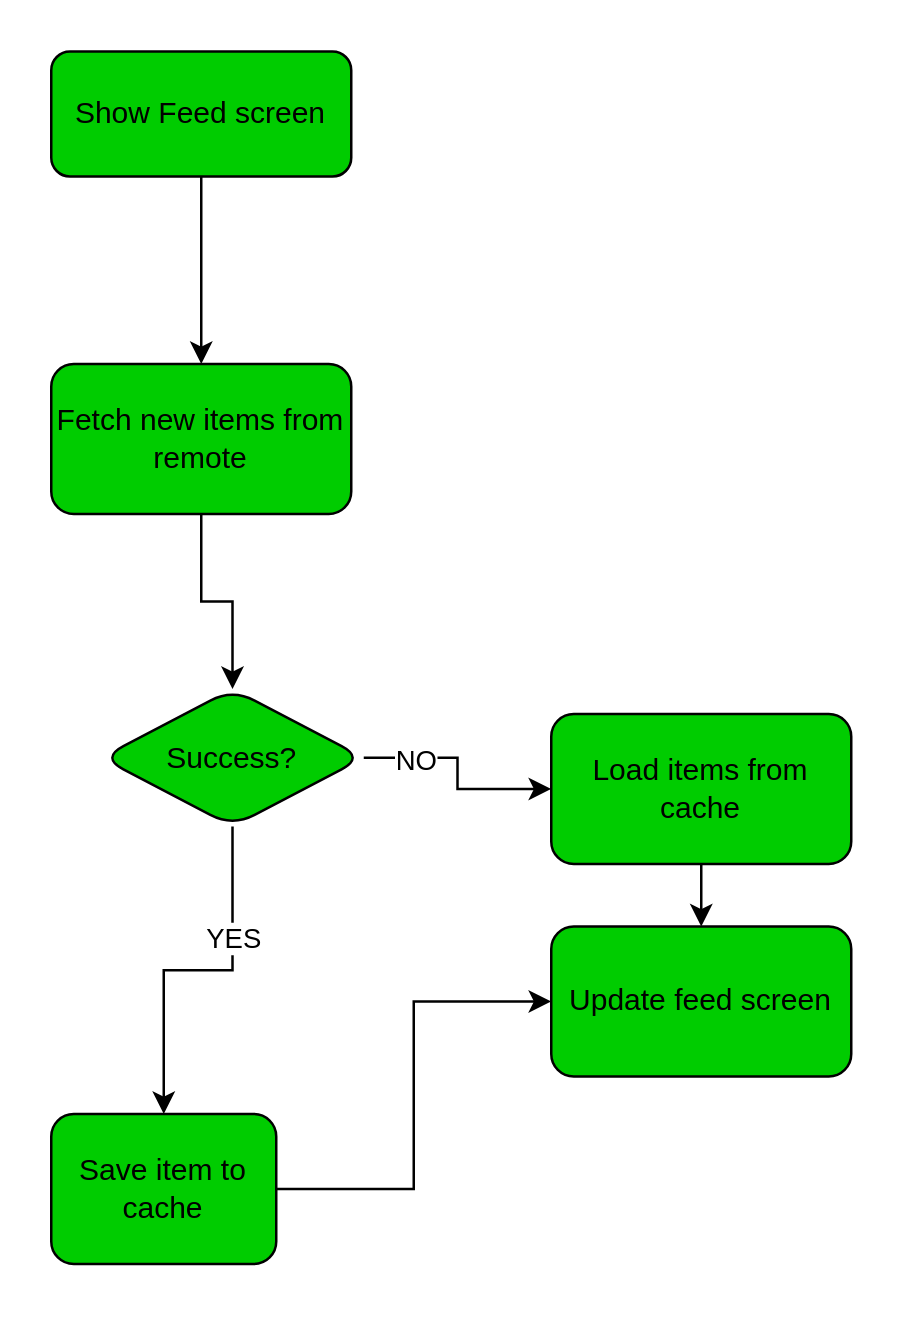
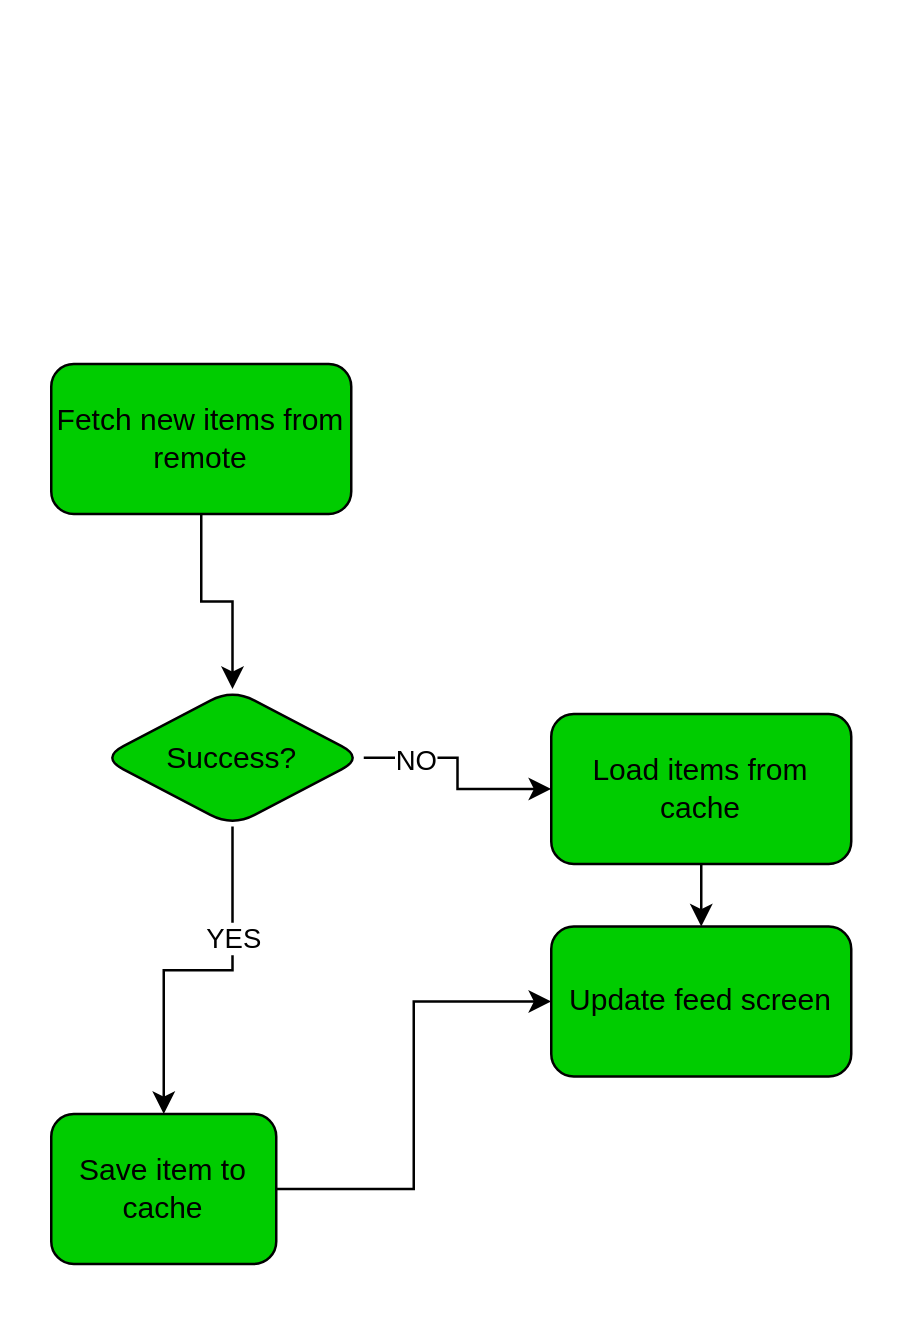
node "Show Feed screen": removed
edge "Show Feed screen" -> "Fetch new items from remote": removed
